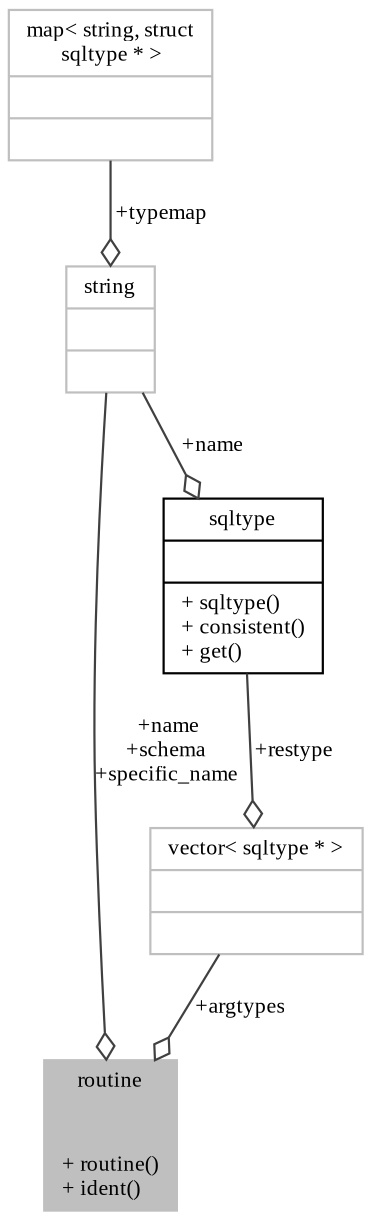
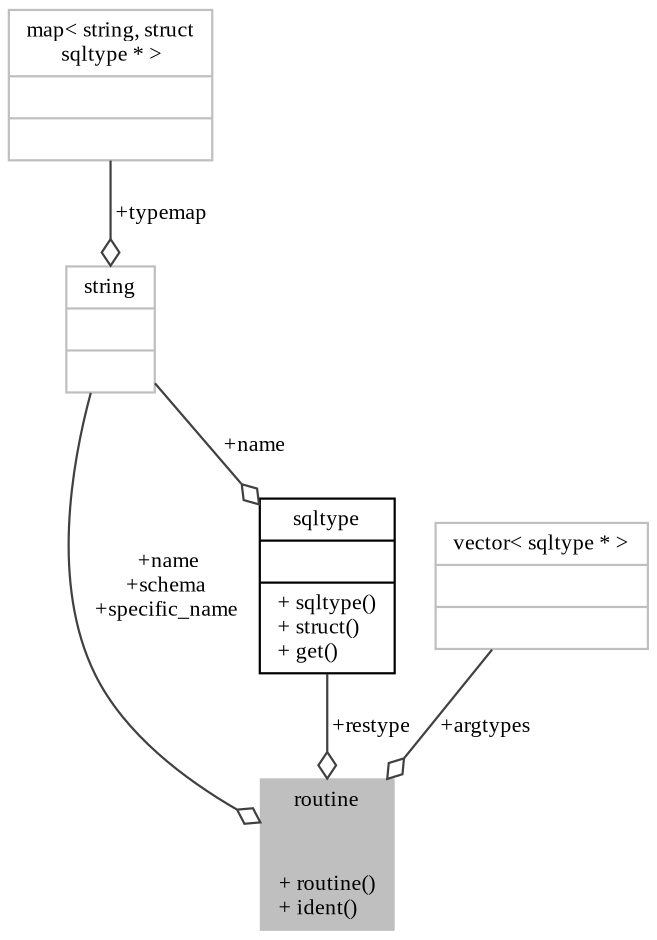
node "sqltype": text "+ consistent()" -> "+ struct()"
edge "sqltype" -> "vector< sqltype * >": now "sqltype" -> "routine"
